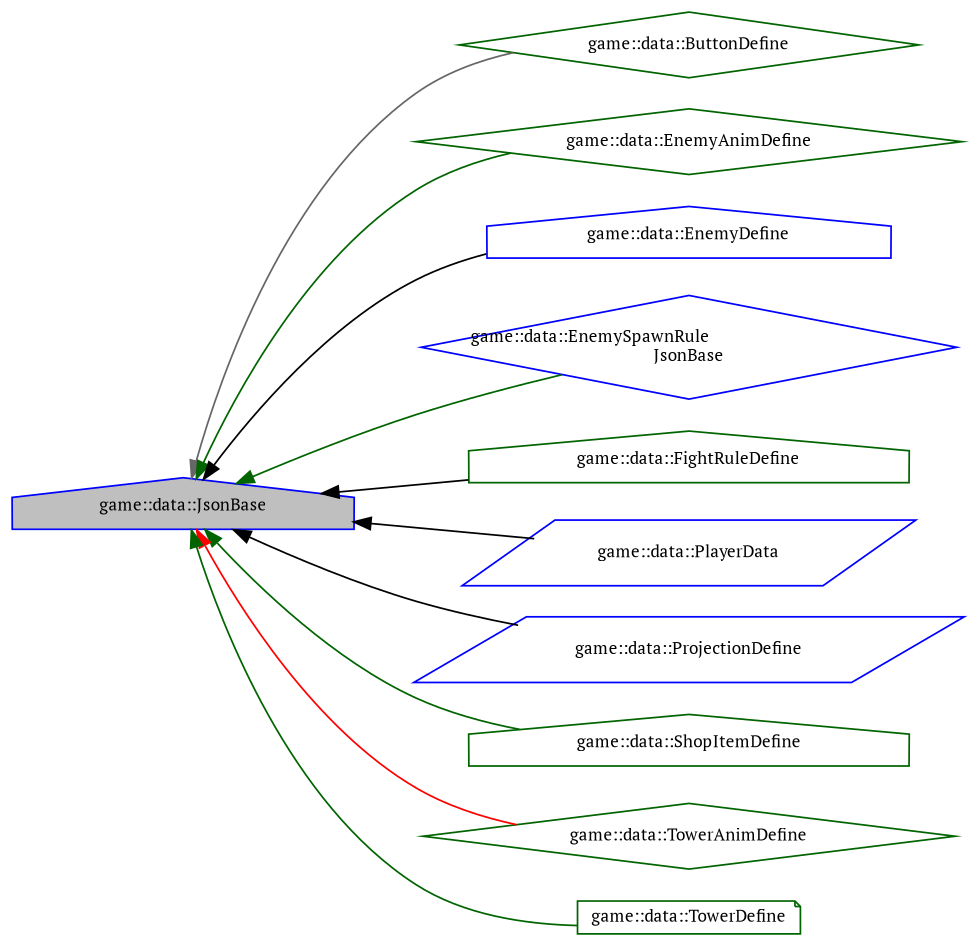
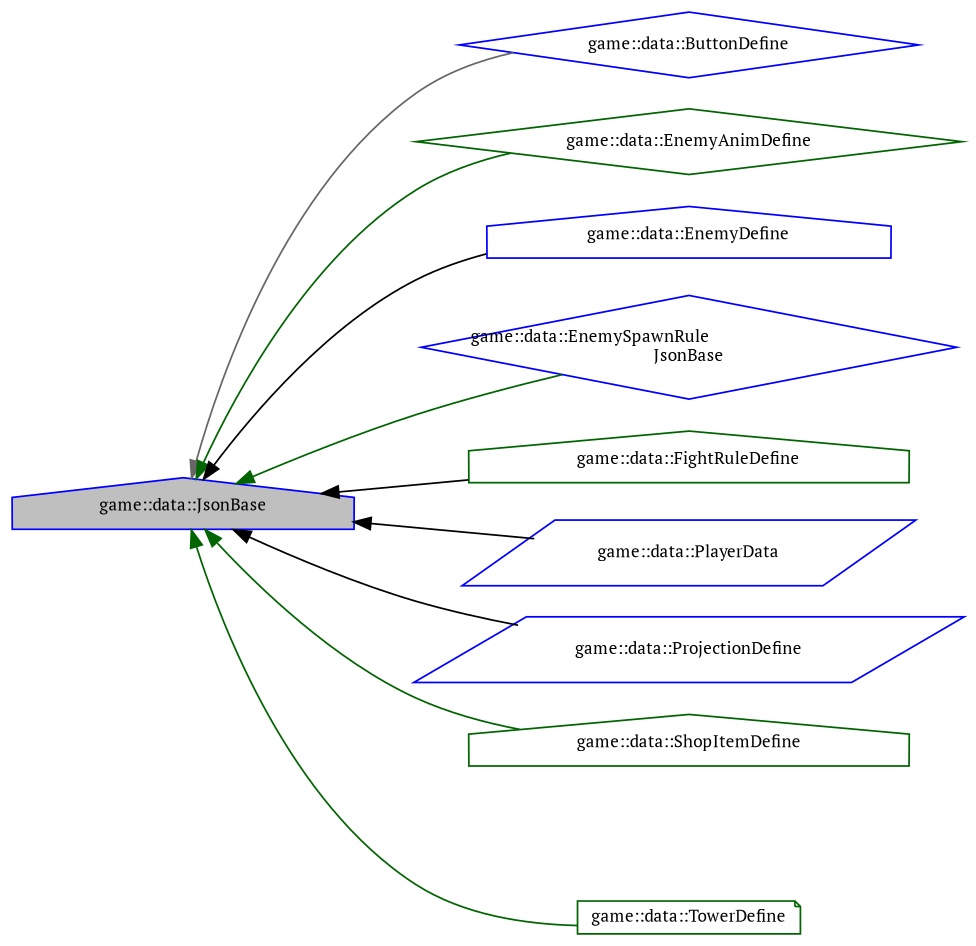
node "game::data::ButtonDefine": color darkgreen -> blue
node "game::data::TowerAnimDefine": removed
